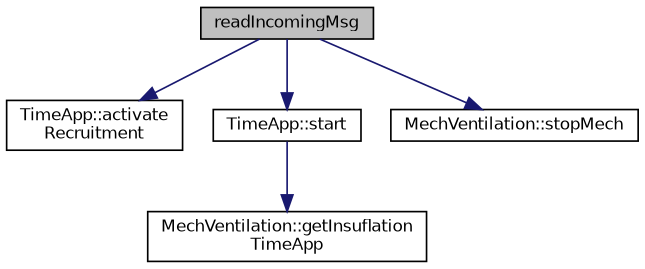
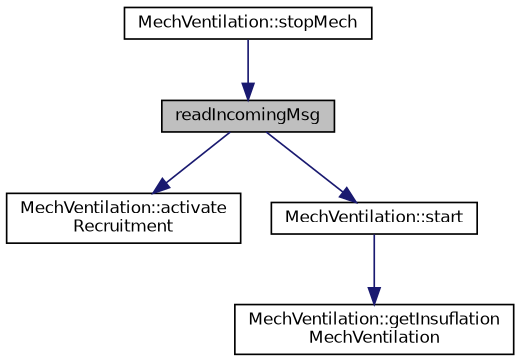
edge "readIncomingMsg" -> "MechVentilation::stopMech": reversed
node "TimeApp::activate Recruitment": label "TimeApp::activate Recruitment" -> "MechVentilation::activate Recruitment"
node "TimeApp::start": label "TimeApp::start" -> "MechVentilation::start"
node "MechVentilation::getInsuflation TimeApp": label "MechVentilation::getInsuflation TimeApp" -> "MechVentilation::getInsuflation MechVentilation"
